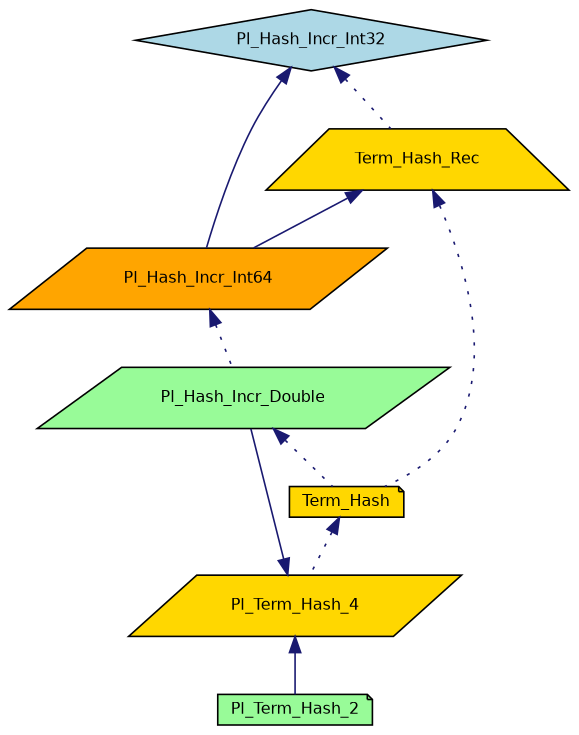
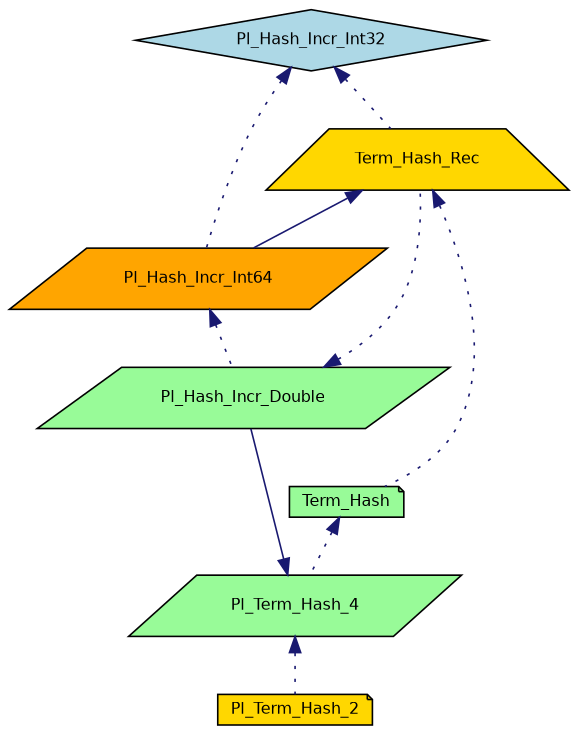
edge "Pl_Hash_Incr_Int64" -> "Pl_Hash_Incr_Int32": style solid -> dotted
edge "Term_Hash" -> "Pl_Hash_Incr_Double": now "Term_Hash_Rec" -> "Pl_Hash_Incr_Double"
node "Term_Hash": fillcolor gold -> palegreen
node "Pl_Term_Hash_4": fillcolor gold -> palegreen
edge "Pl_Term_Hash_2" -> "Pl_Term_Hash_4": style solid -> dotted
node "Pl_Term_Hash_2": fillcolor palegreen -> gold
